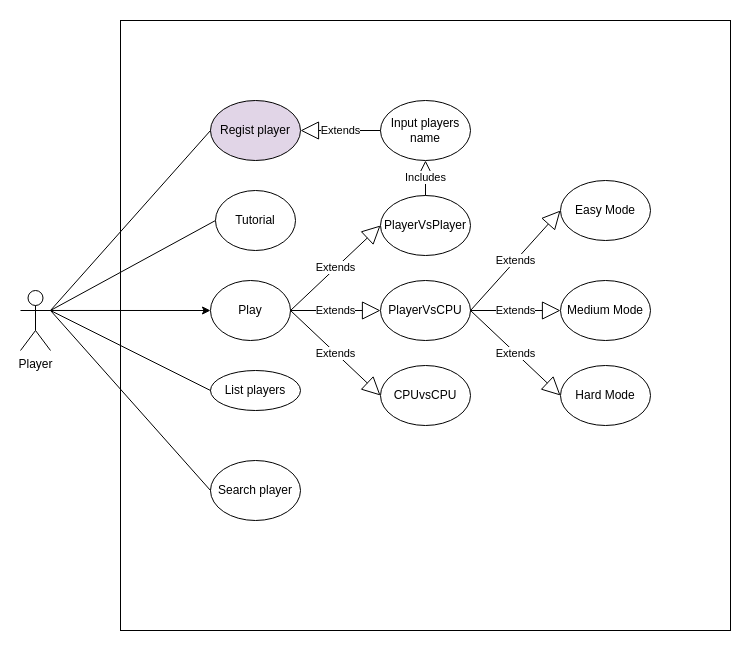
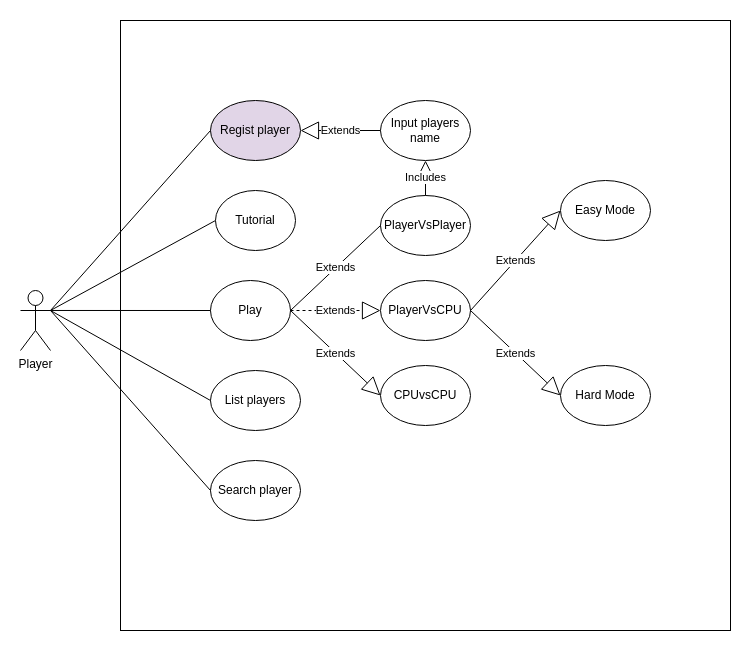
edge "Play" -> "PlayerVsPlayer": arrowhead block -> none
edge "Player" -> "Play": arrowhead classic -> none
edge "Play" -> "PlayerVsCPU": style solid -> dashed
edge "PlayerVsCPU" -> "Medium Mode": removed, label "Extends"
node "Medium Mode": removed
node "List players": size 90x40 -> 90x60
